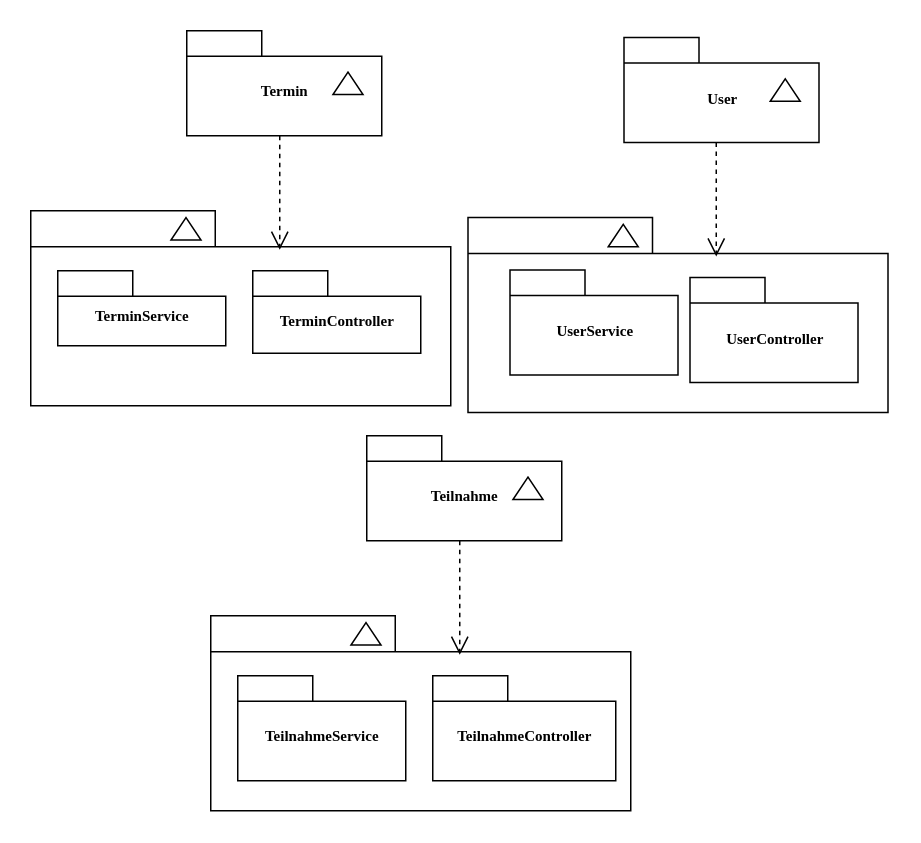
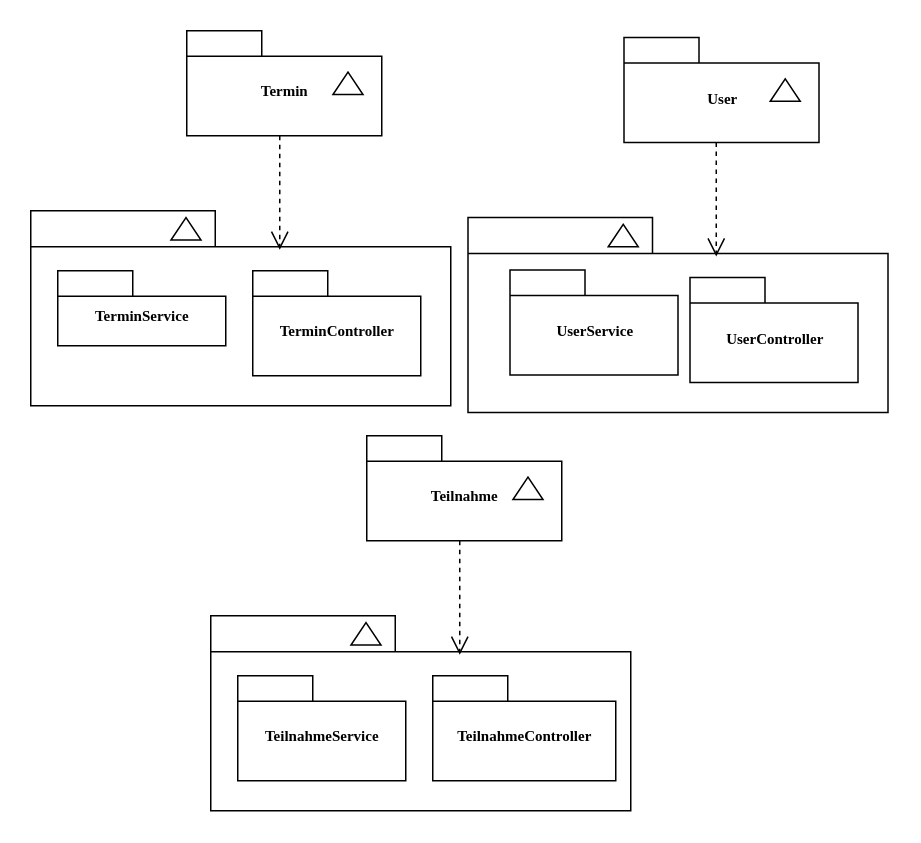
node "TerminController": size 168x83 -> 168x105
